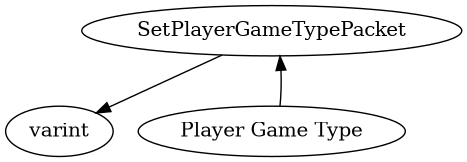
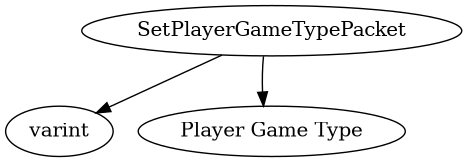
edge "Player Game Type" -> "SetPlayerGameTypePacket": reversed
